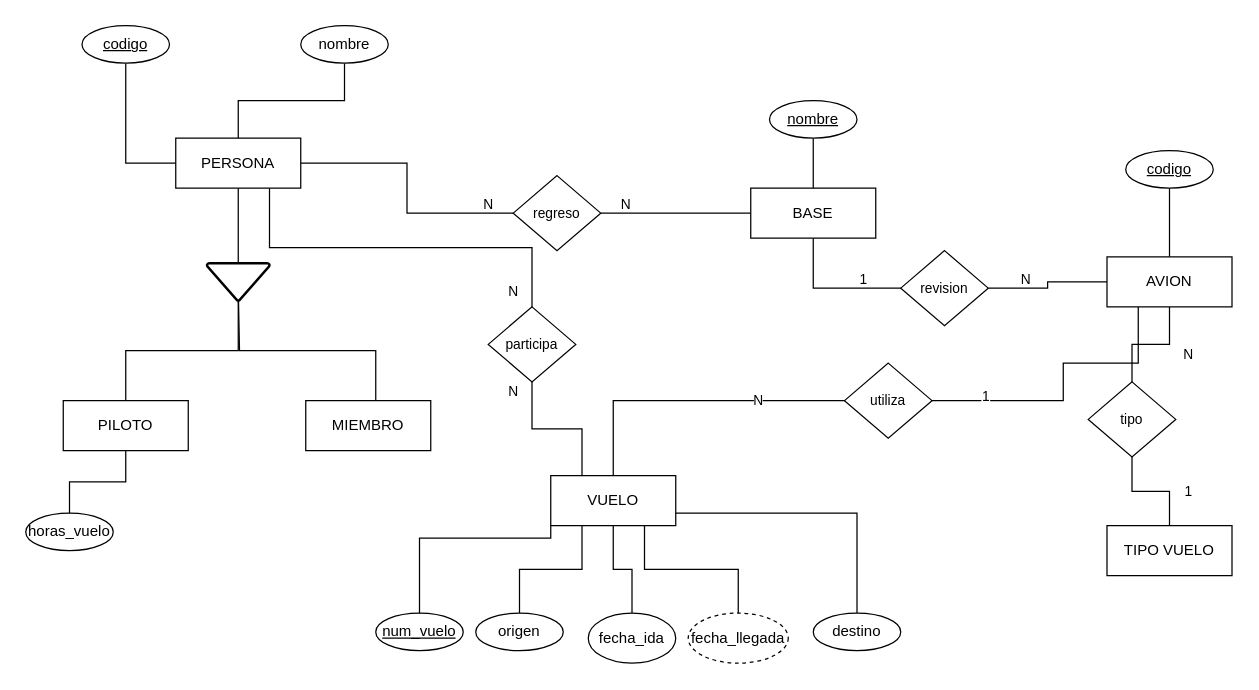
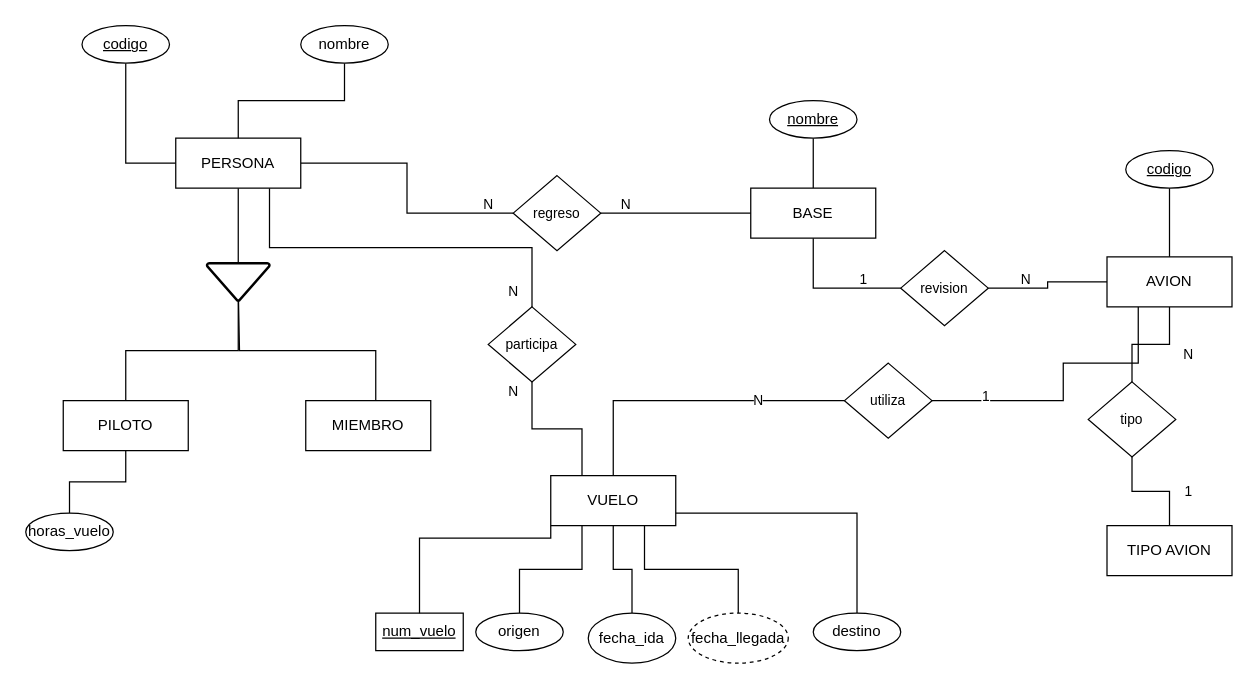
node "TIPO VUELO": label "TIPO VUELO" -> "TIPO AVION"
node "num_vuelo": shape ellipse -> rectangle
